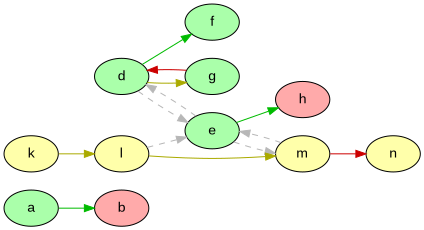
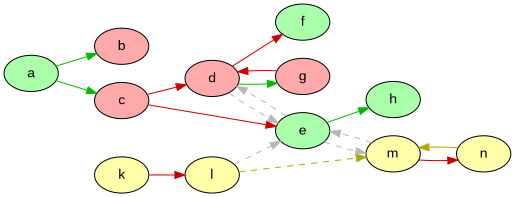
edge "d" -> "f": color #00bb00 -> #cc0000
node "d": fillcolor #aaffaa -> #ffaaaa
node "g": fillcolor #aaffaa -> #ffaaaa
edge "d" -> "g": color #aaaa00 -> #00bb00
node "h": fillcolor #ffaaaa -> #aaffaa
node "c": added
edge "n" -> "m": added
edge "k" -> "l": color #aaaa00 -> #cc0000
edge "l" -> "m": style solid -> dashed
